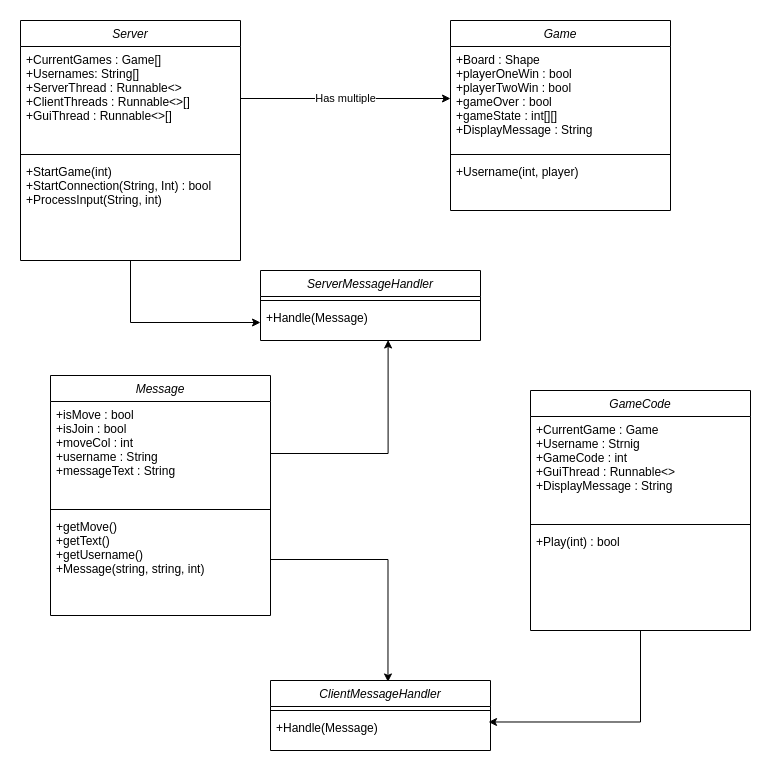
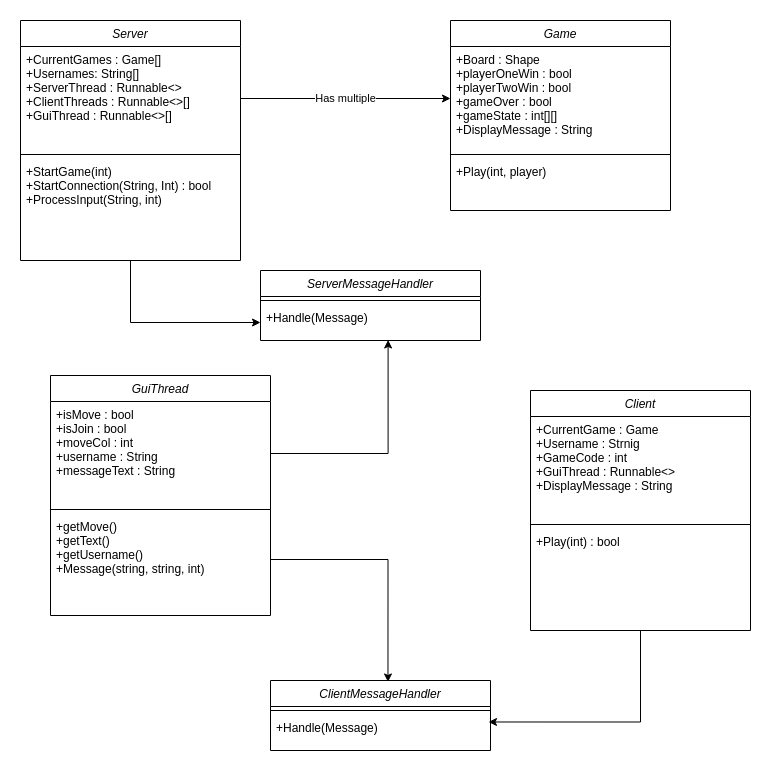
node "+Username(int, player)": label "+Username(int, player)" -> "+Play(int, player)"
node "Message": label "Message" -> "GuiThread"
node "GameCode": label "GameCode" -> "Client"
